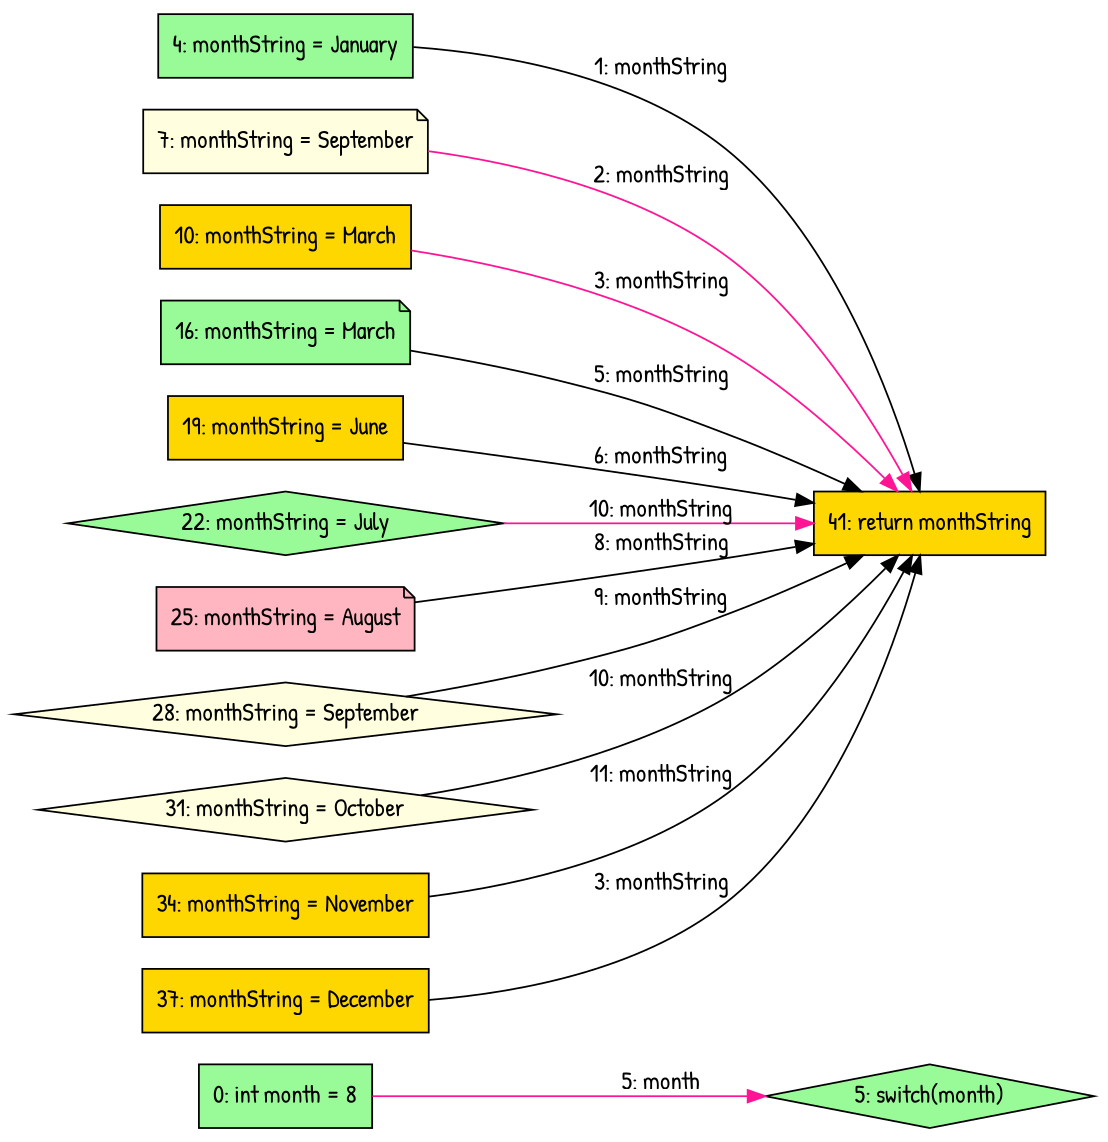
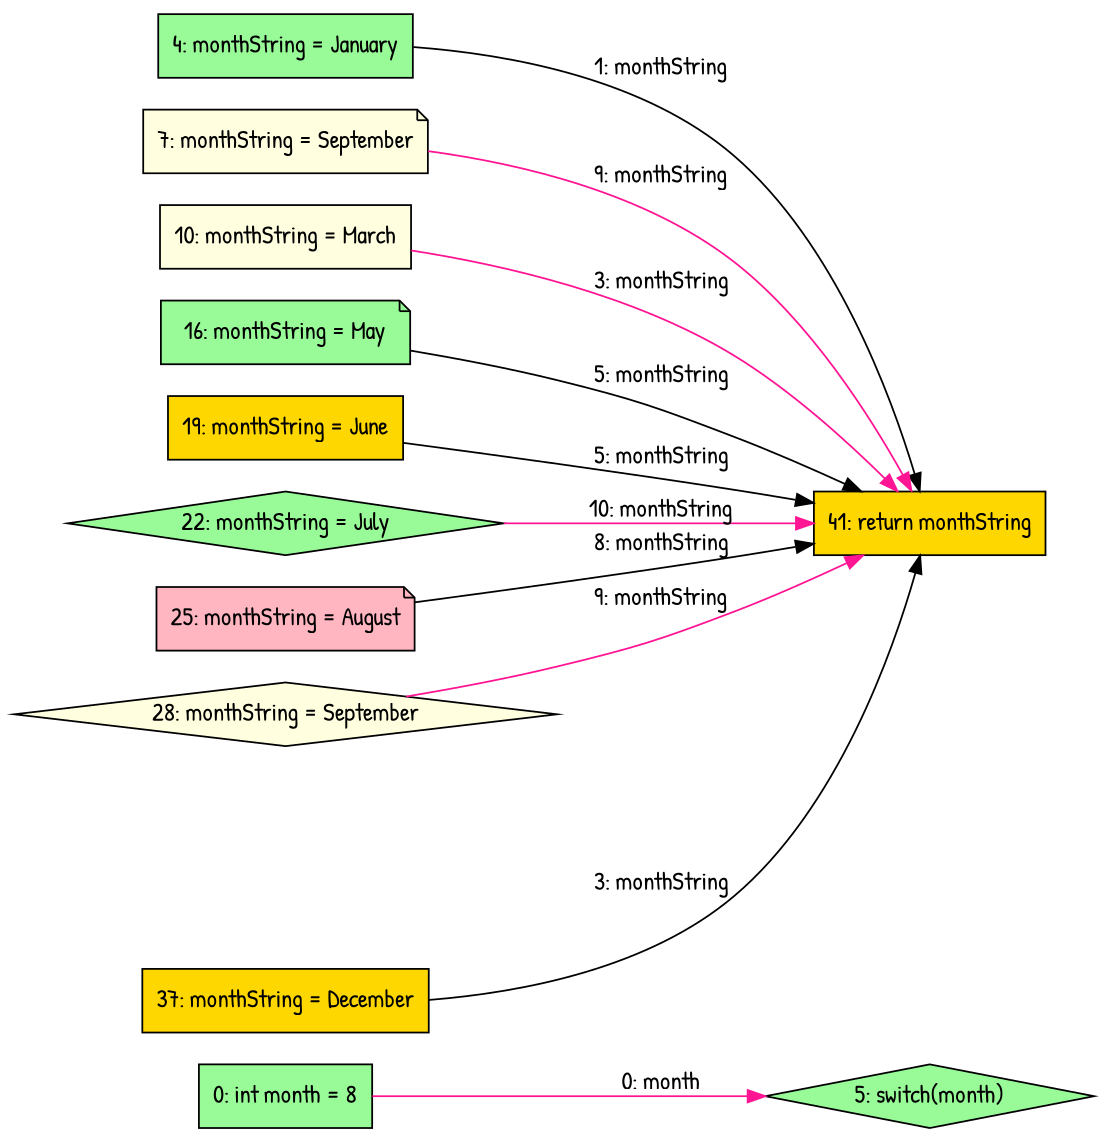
edge "7: monthString = September" -> "41: return monthString": label "2: monthString" -> "9: monthString"
node "10: monthString = March": fillcolor gold -> lightyellow
node "16: monthString = March": label "16: monthString = March" -> "16: monthString = May"
edge "19: monthString = June" -> "41: return monthString": label "6: monthString" -> "5: monthString"
edge "28: monthString = September" -> "41: return monthString": color black -> deeppink
node "31: monthString = October": removed
node "34: monthString = November": removed
edge "0: int month = 8" -> "5: switch(month)": label "5: month" -> "0: month"
